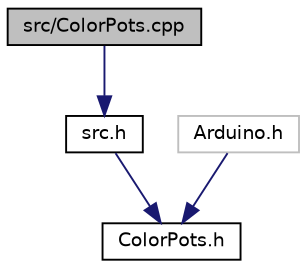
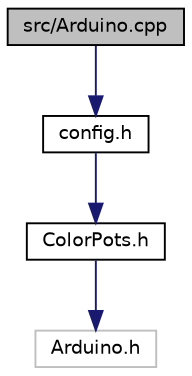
node "src/ColorPots.cpp": label "src/ColorPots.cpp" -> "src/Arduino.cpp"
node "src.h": label "src.h" -> "config.h"
edge "Arduino.h" -> "ColorPots.h": reversed
